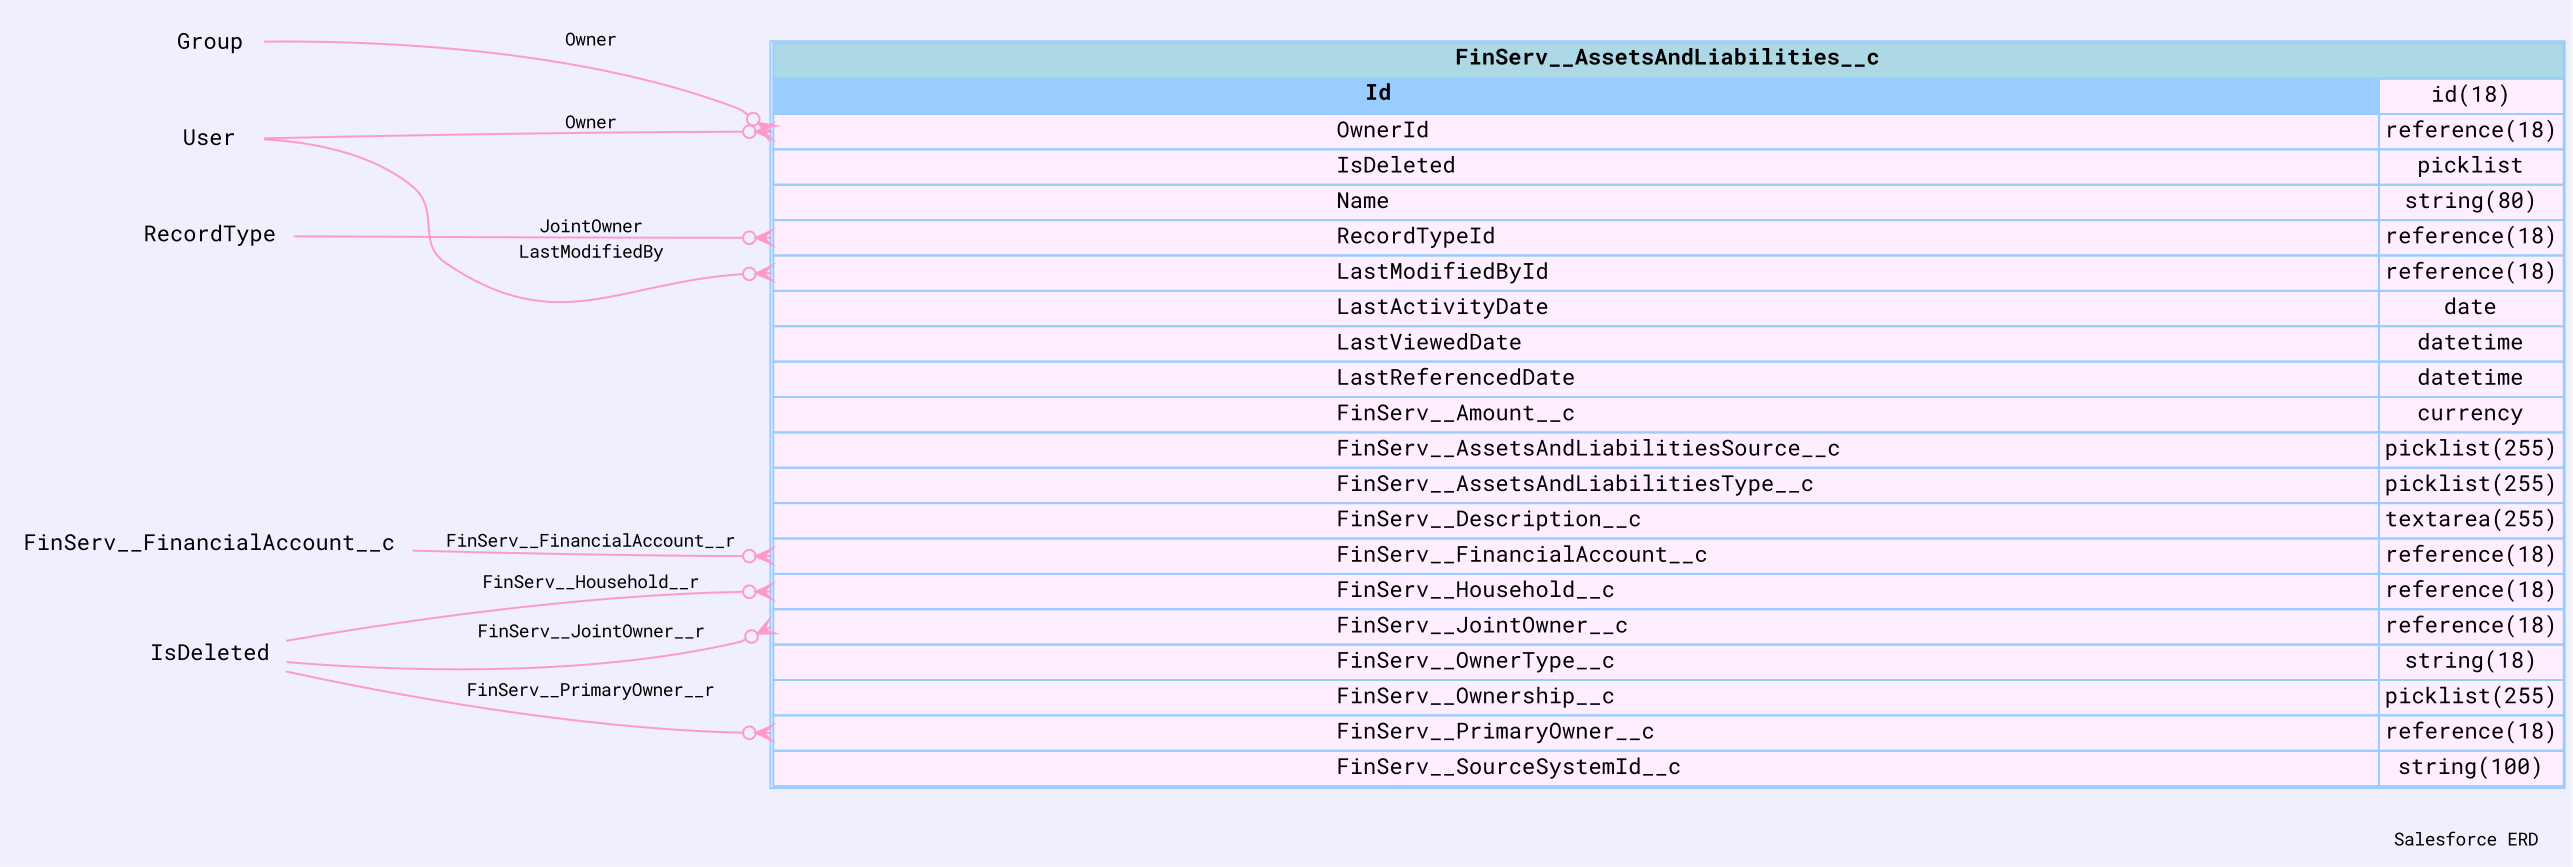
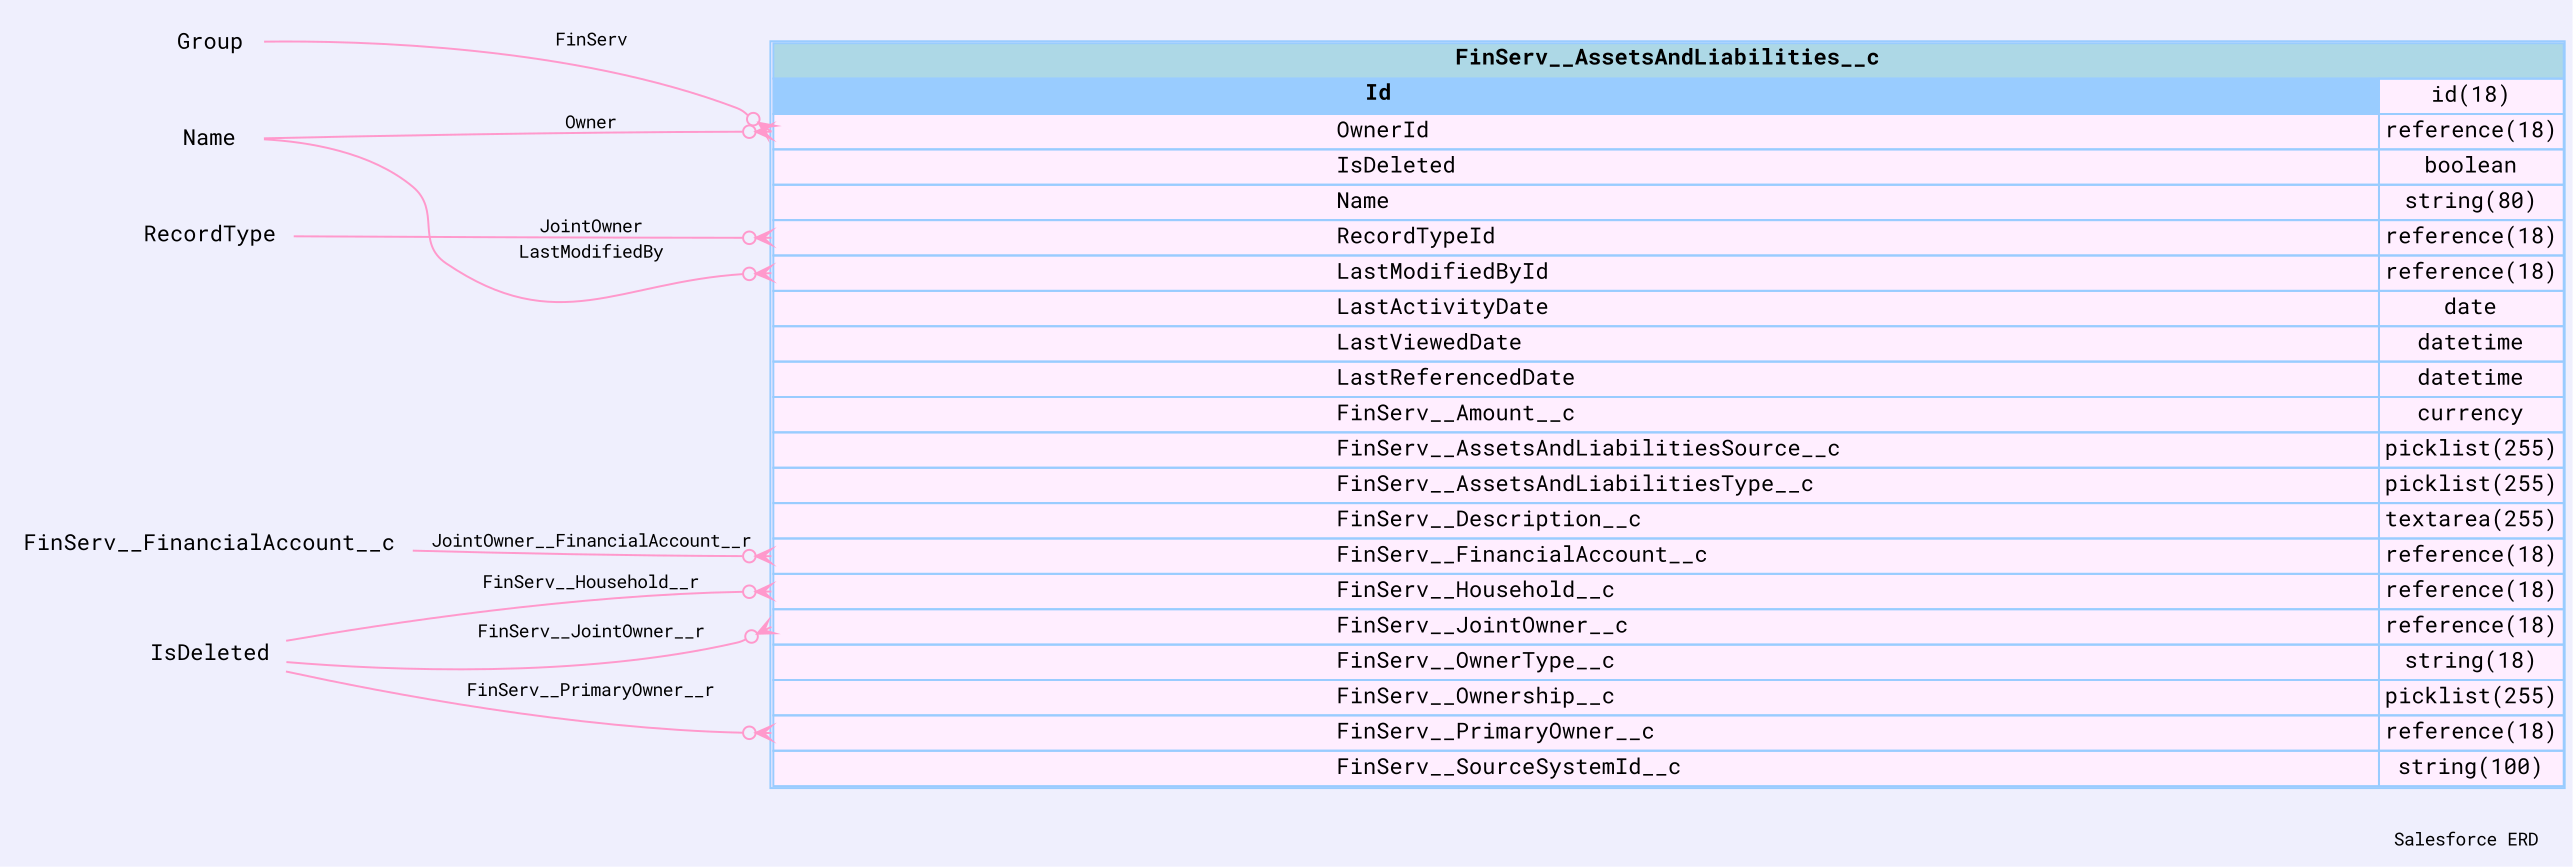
edge "Group" -> "FinServ__AssetsAndLiabilities__c": label "Owner" -> "FinServ"
node "User": label "User" -> "Name"
node "FinServ__AssetsAndLiabilities__c": text "picklist" -> "boolean"
edge "FinServ__FinancialAccount__c" -> "FinServ__AssetsAndLiabilities__c": label "FinServ__FinancialAccount__r" -> "JointOwner__FinancialAccount__r"
